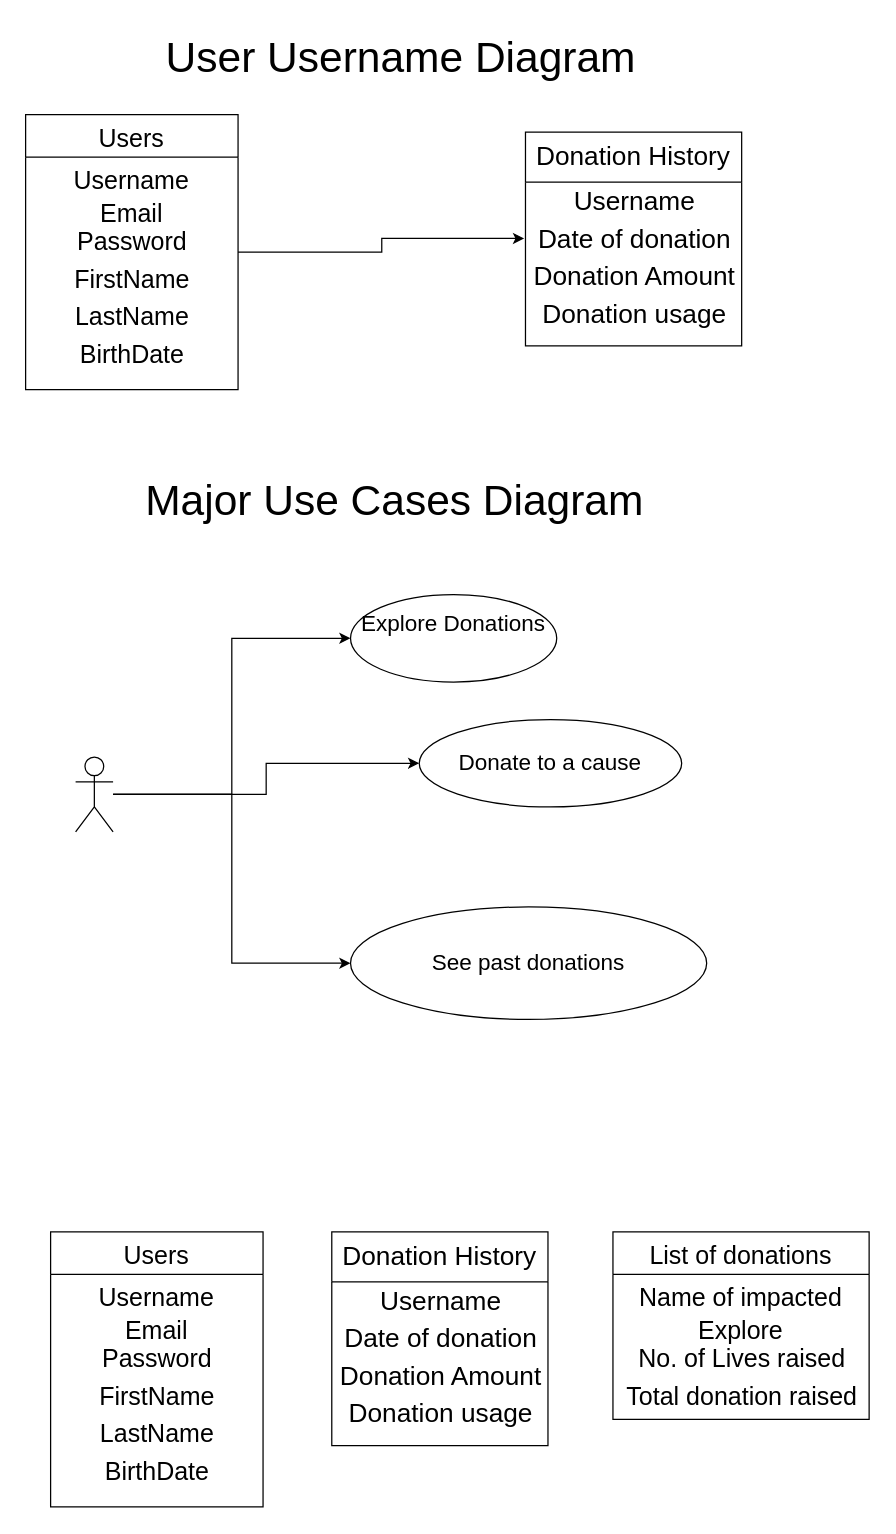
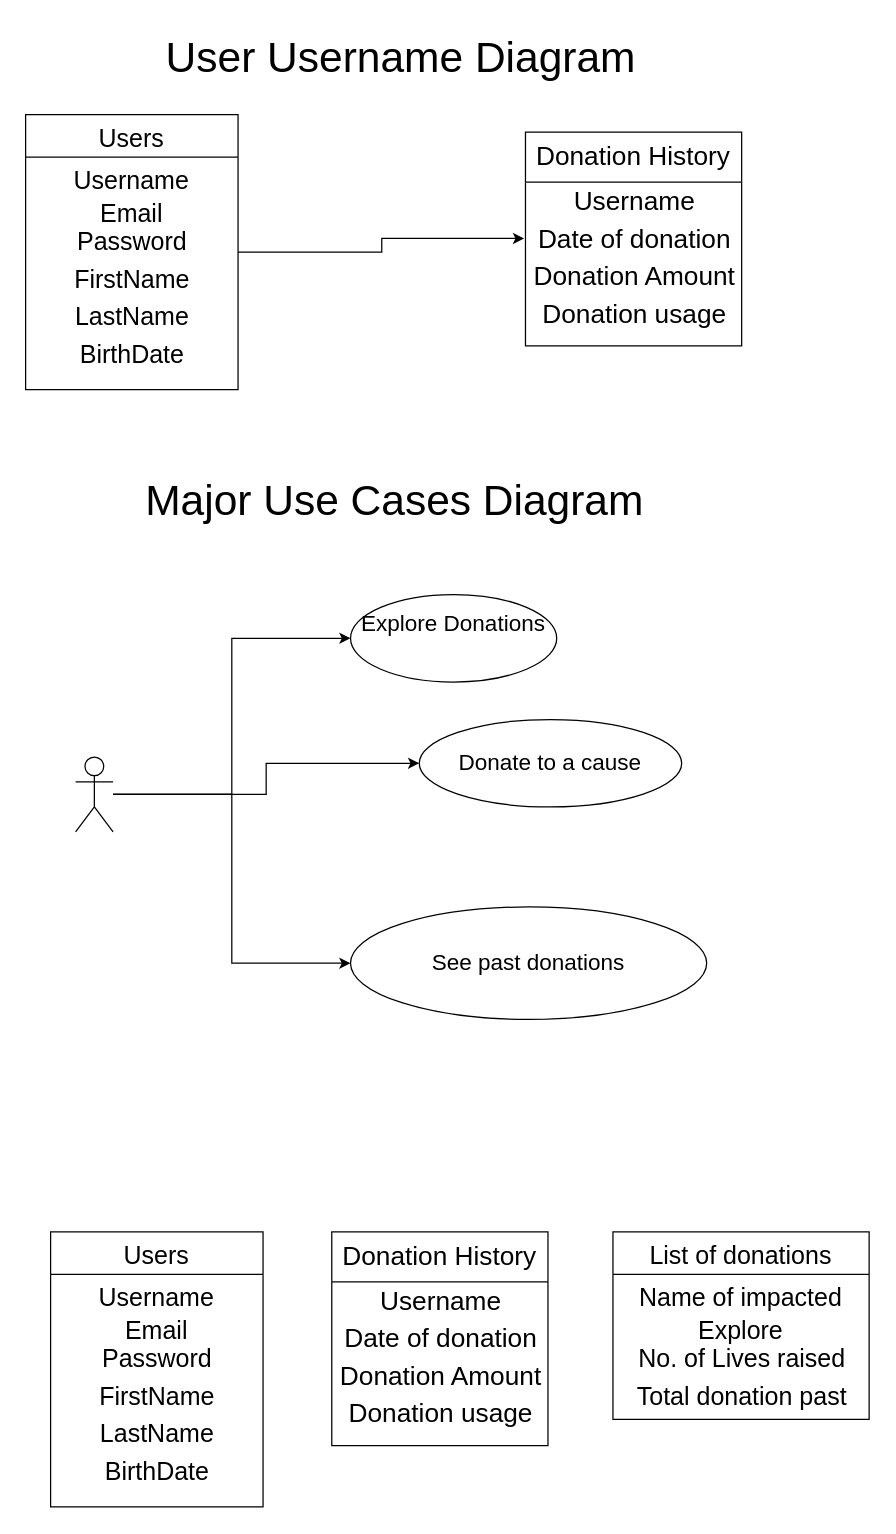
node "Total donation raised": label "Total donation raised" -> "Total donation past"
